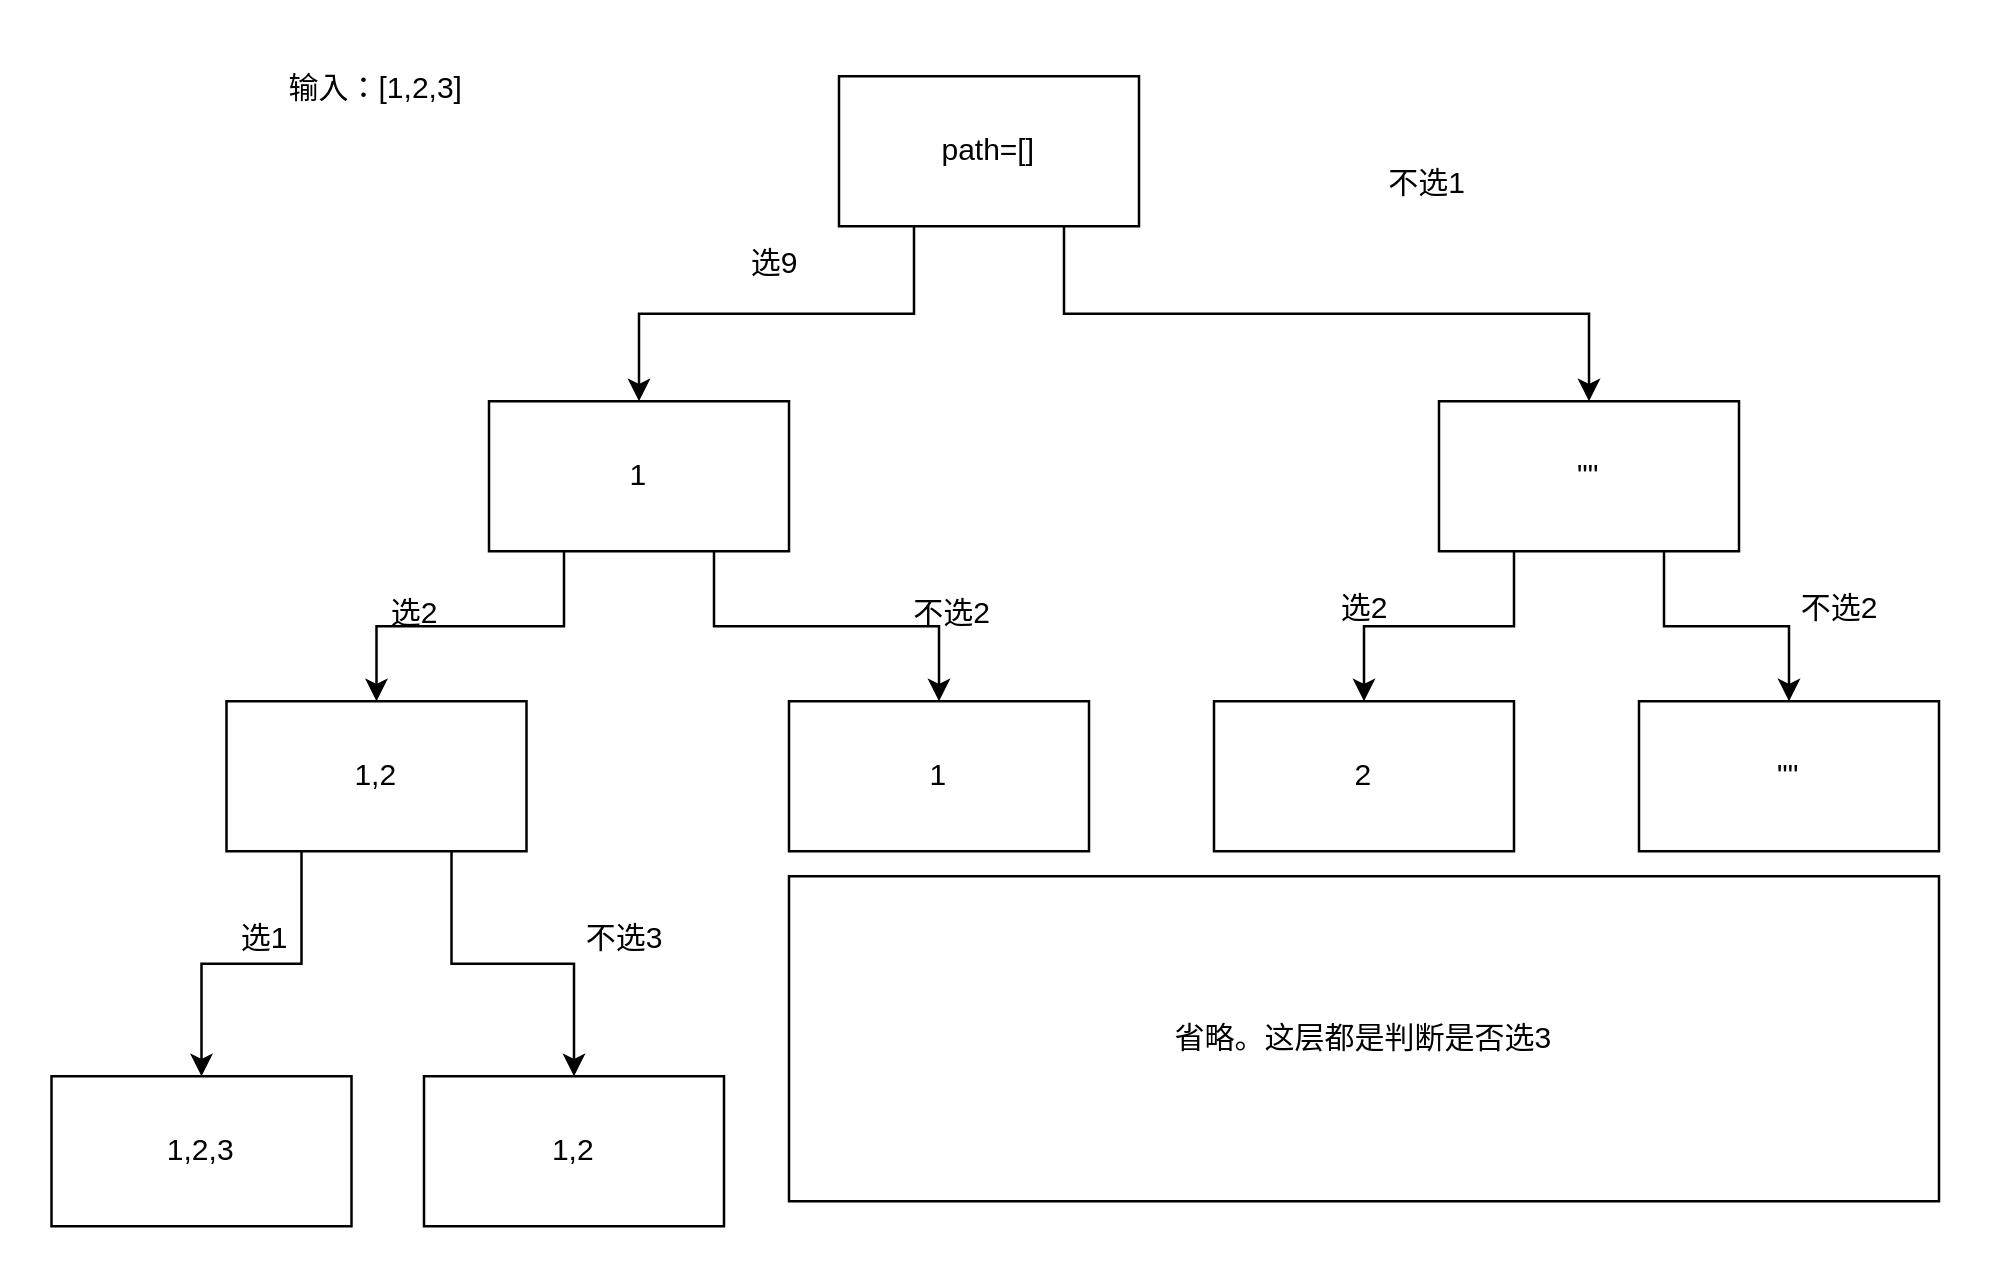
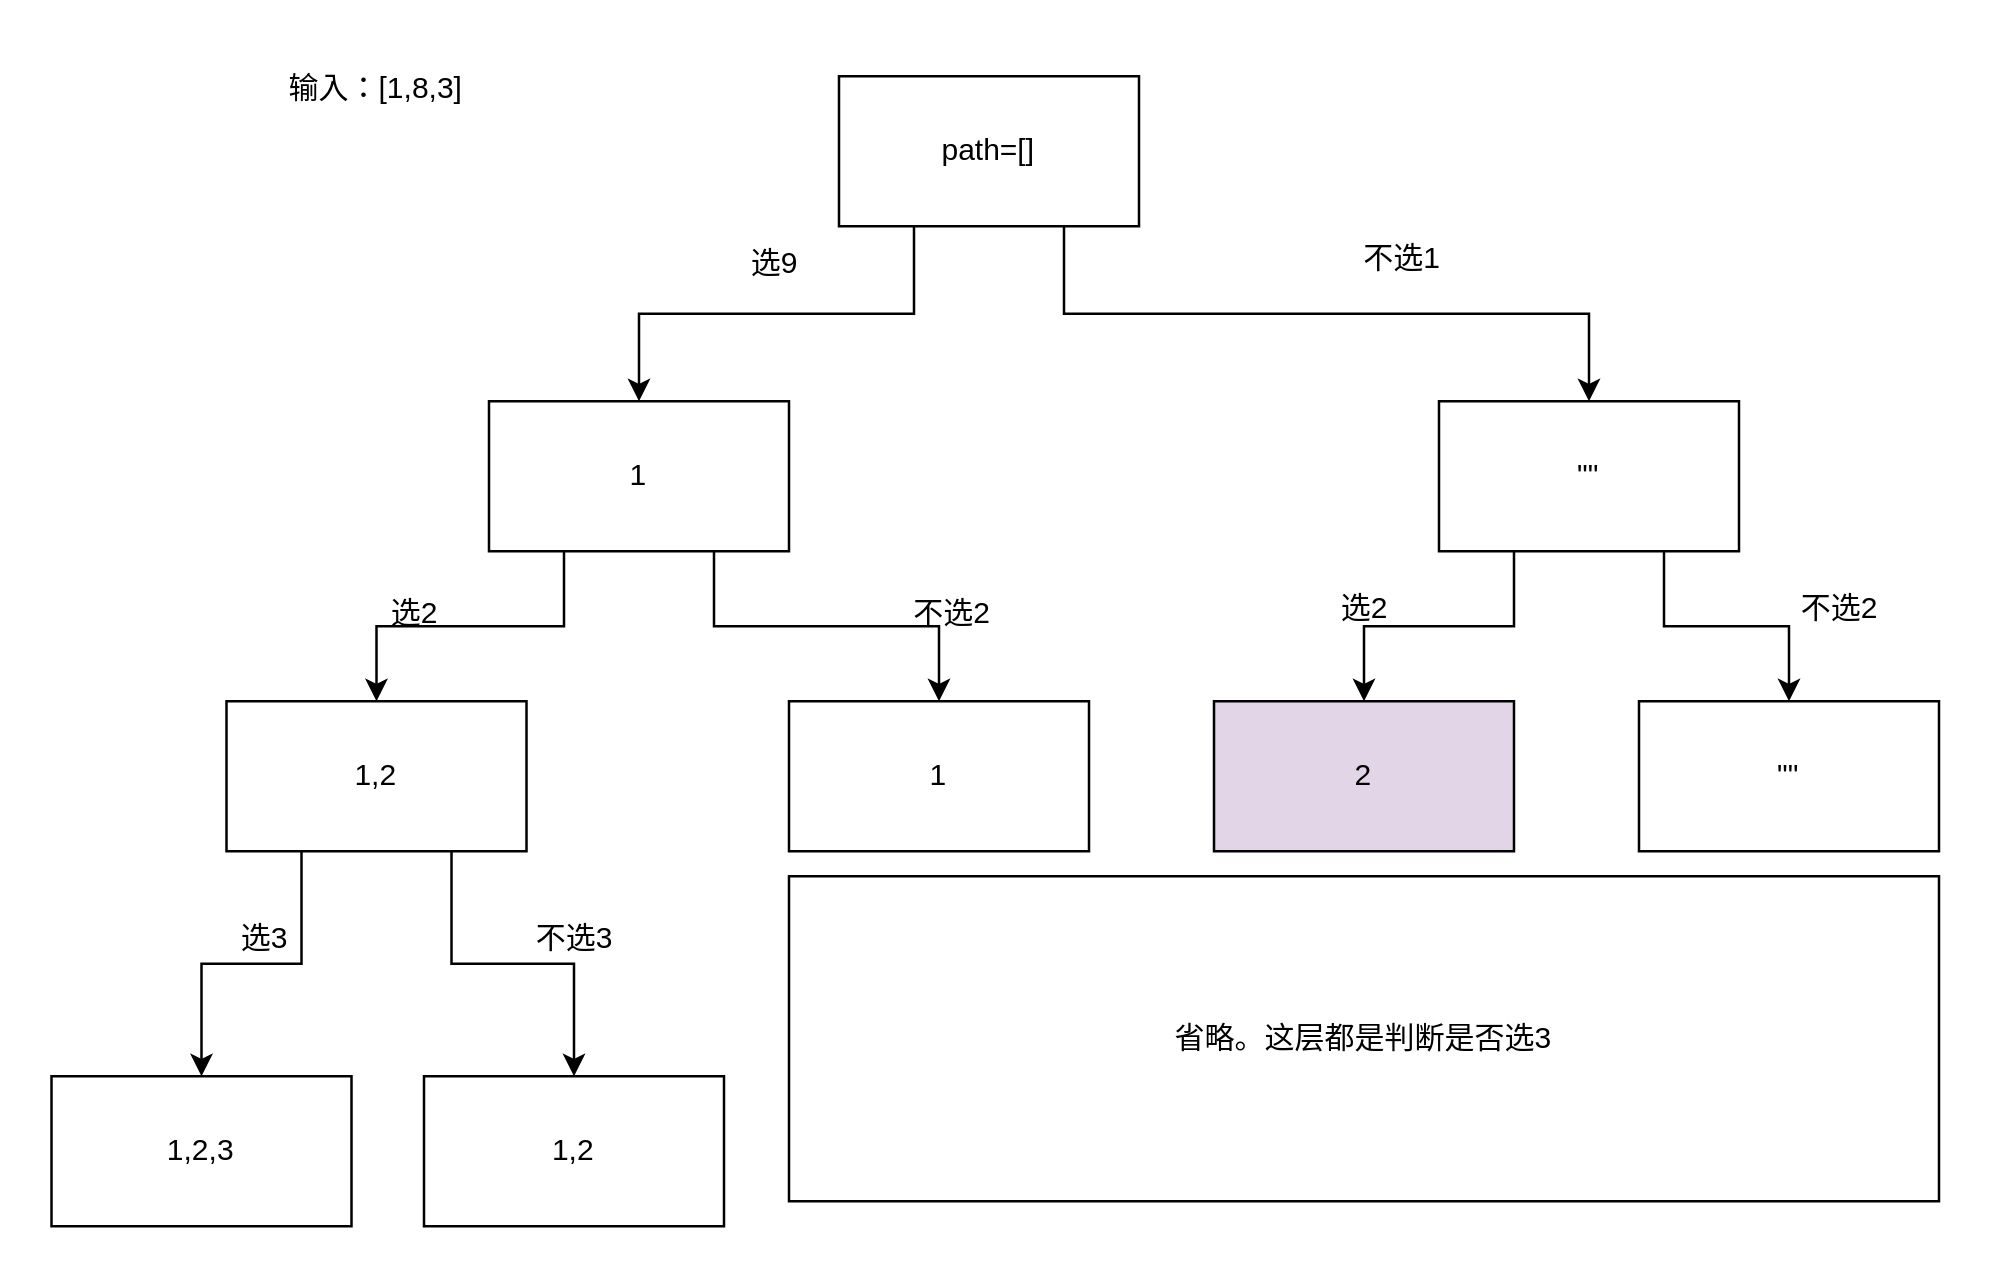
node "输入：[1,2,3]": label "输入：[1,2,3]" -> "输入：[1,8,3]"
node "不选1": moved (1426, 184) -> (1401, 259)
node "2": fillcolor #ffffff -> #e1d5e7
node "选1": label "选1" -> "选3"
node "不选3": moved (624, 939) -> (574, 939)
